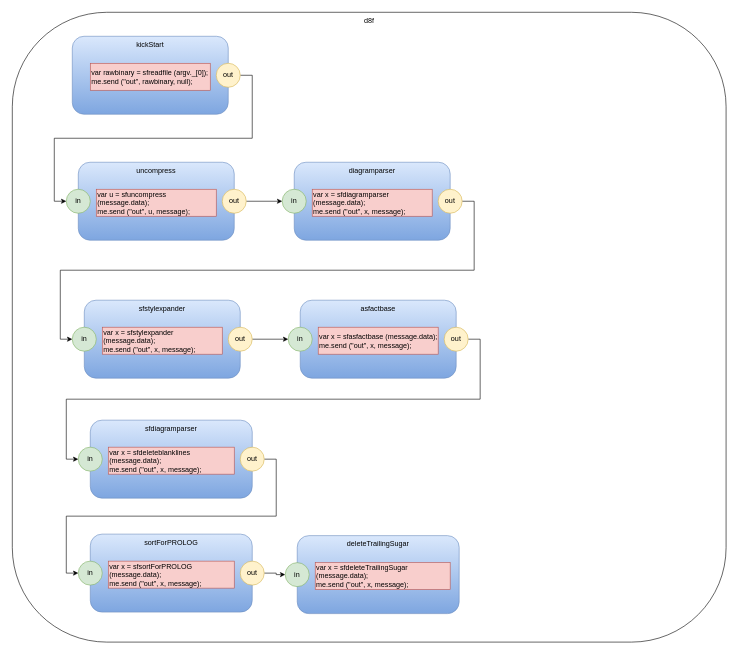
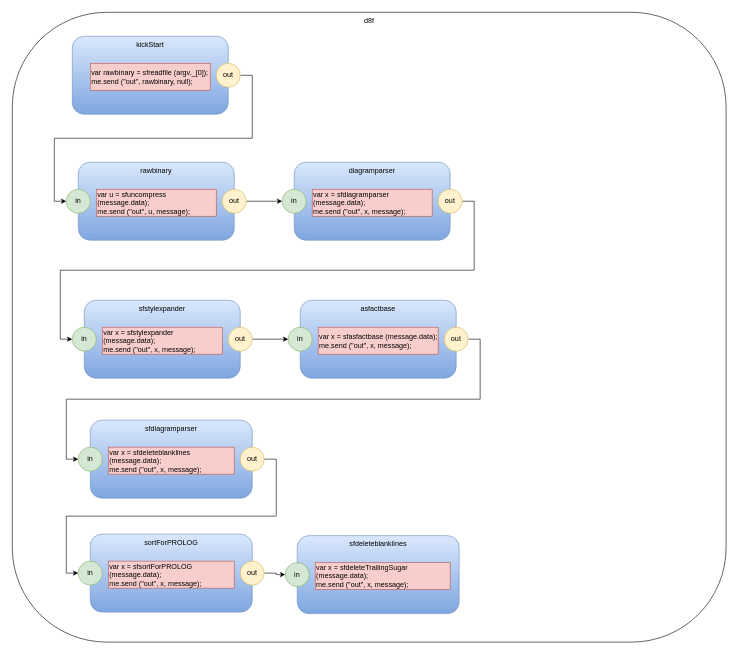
node "uncompress": label "uncompress" -> "rawbinary"
node "deleteTrailingSugar": label "deleteTrailingSugar" -> "sfdeleteblanklines"
